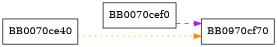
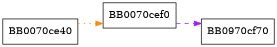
edge "BB0070ce40" -> "BB0970cf70": now "BB0070ce40" -> "BB0070cef0"
